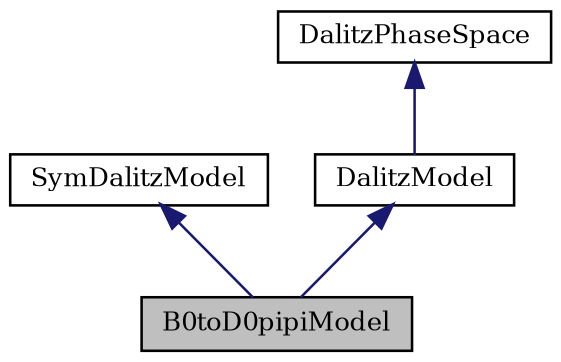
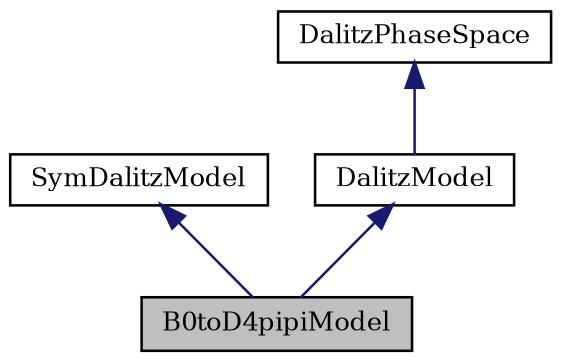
node "B0toD0pipiModel": label "B0toD0pipiModel" -> "B0toD4pipiModel"
